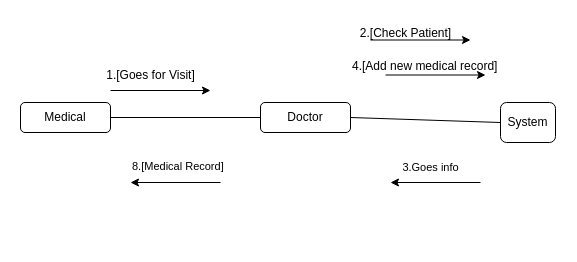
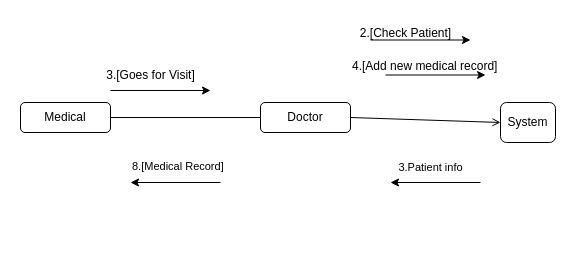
node "1.[Goes for Visit]": label "1.[Goes for Visit]" -> "3.[Goes for Visit]"
edge "Doctor" -- "System": arrowhead none -> open
node "3.Goes info": label "3.Goes info" -> "3.Patient info"
